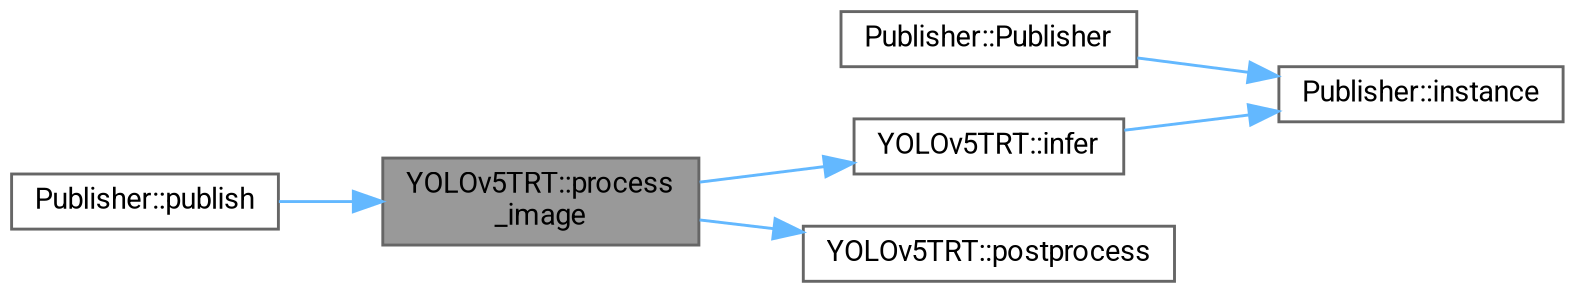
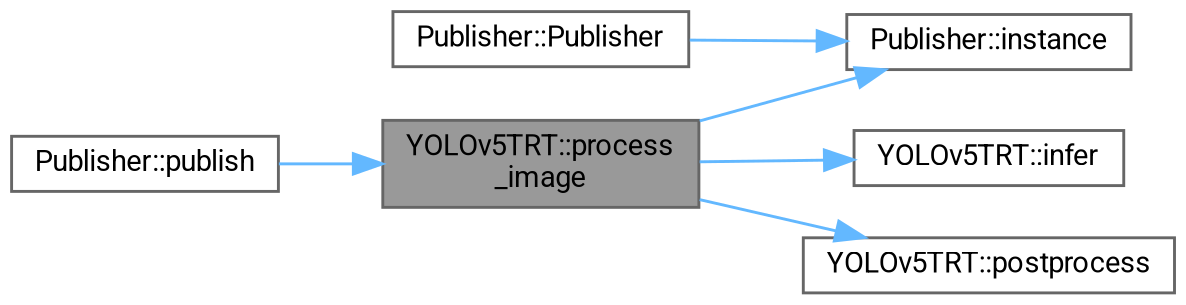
edge "YOLOv5TRT::infer" -> "Publisher::instance": now "YOLOv5TRT::process _image" -> "Publisher::instance"
